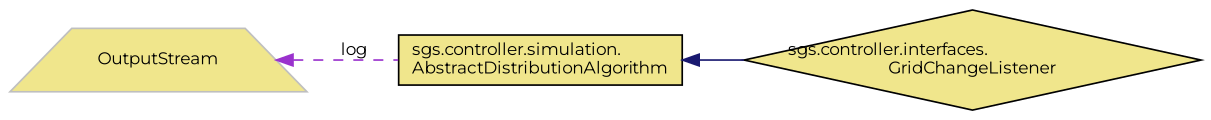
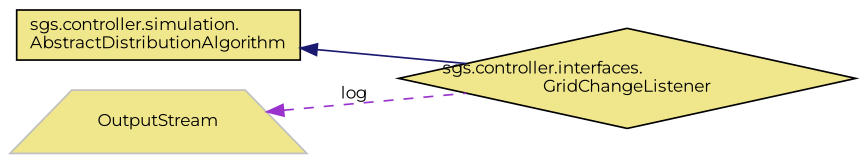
edge "sgs.controller.simulation. AbstractDistributionAlgorithm" -> "OutputStream": now "sgs.controller.interfaces. GridChangeListener" -> "OutputStream"
